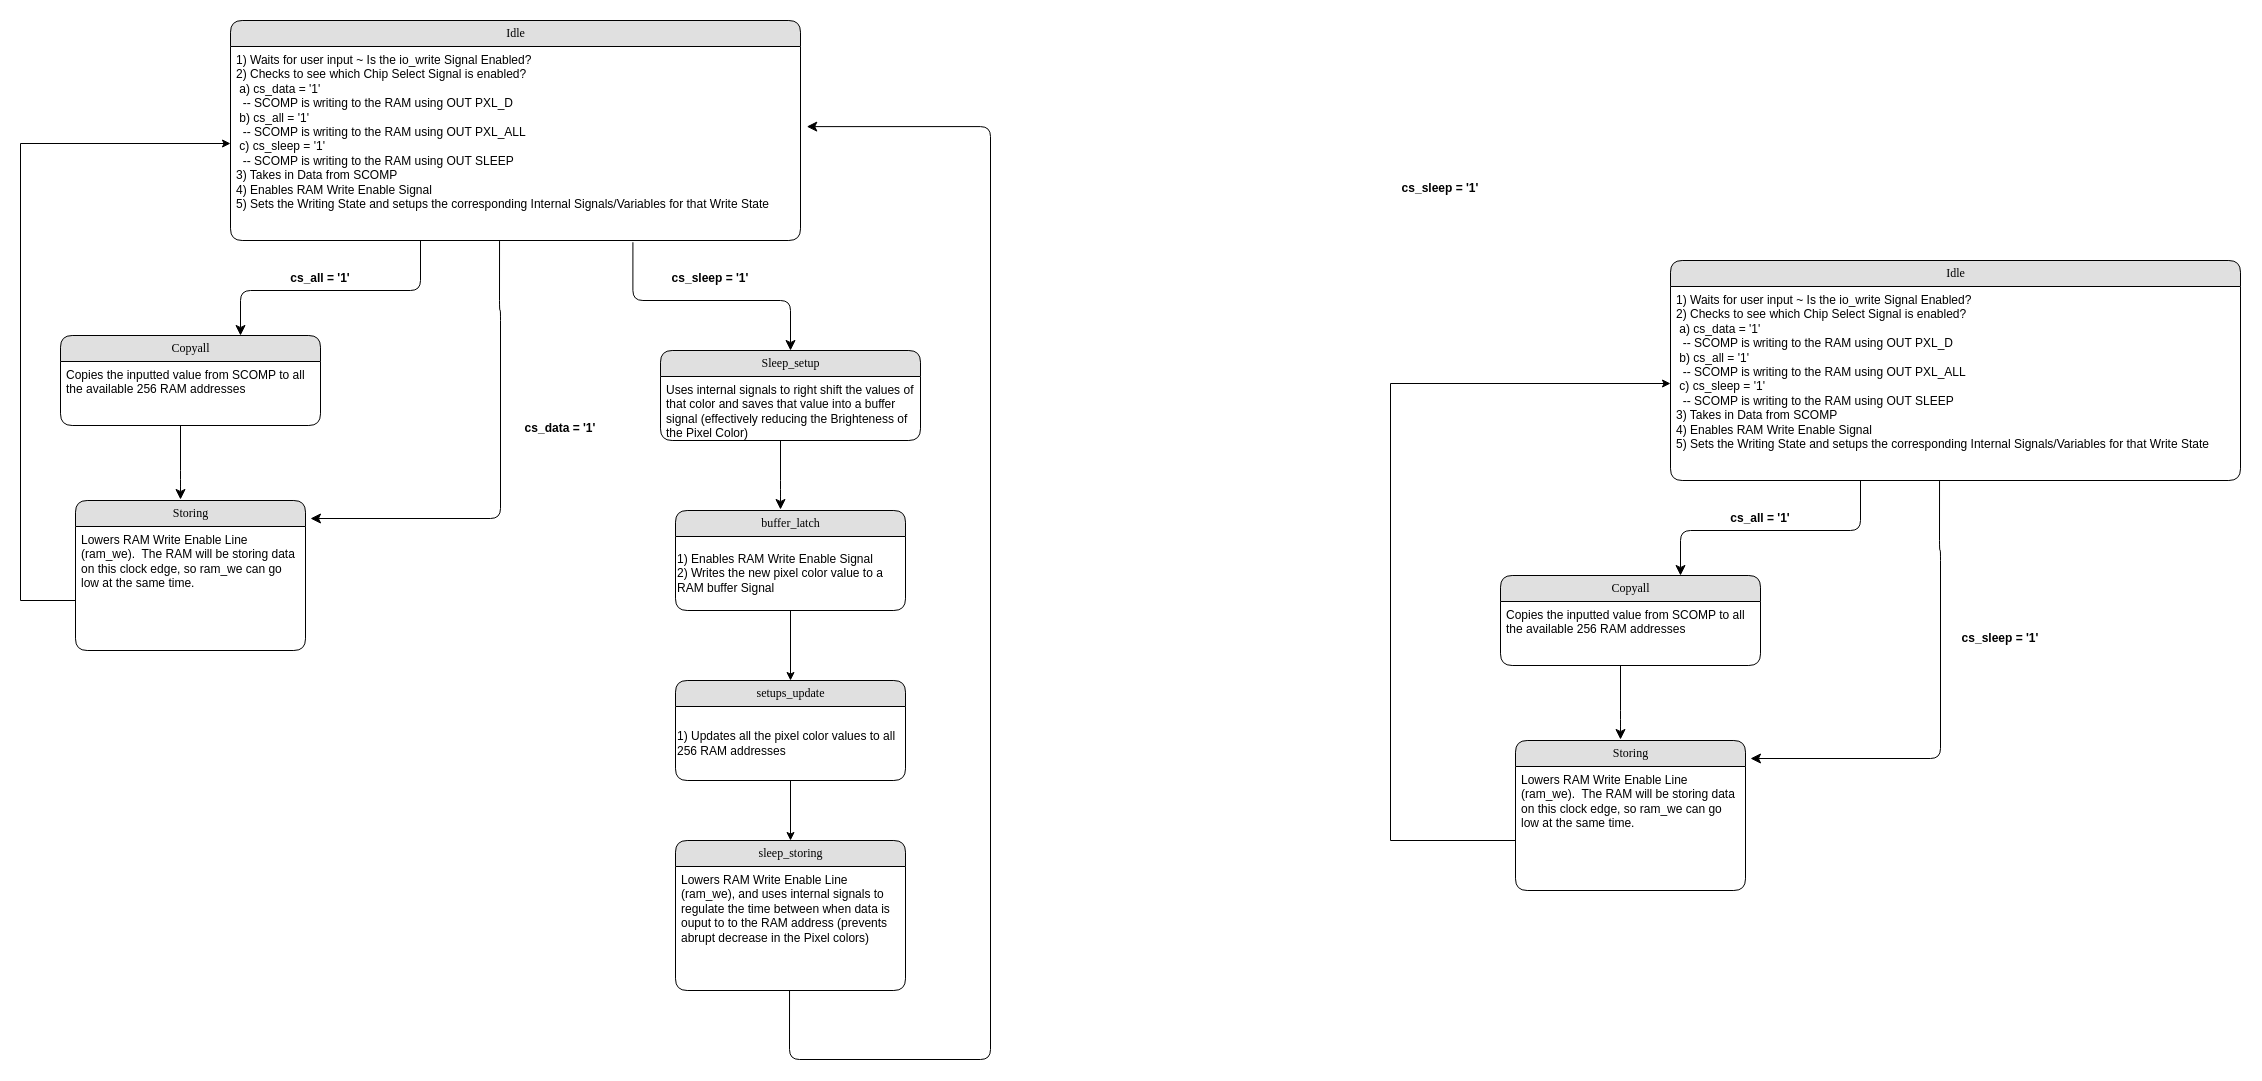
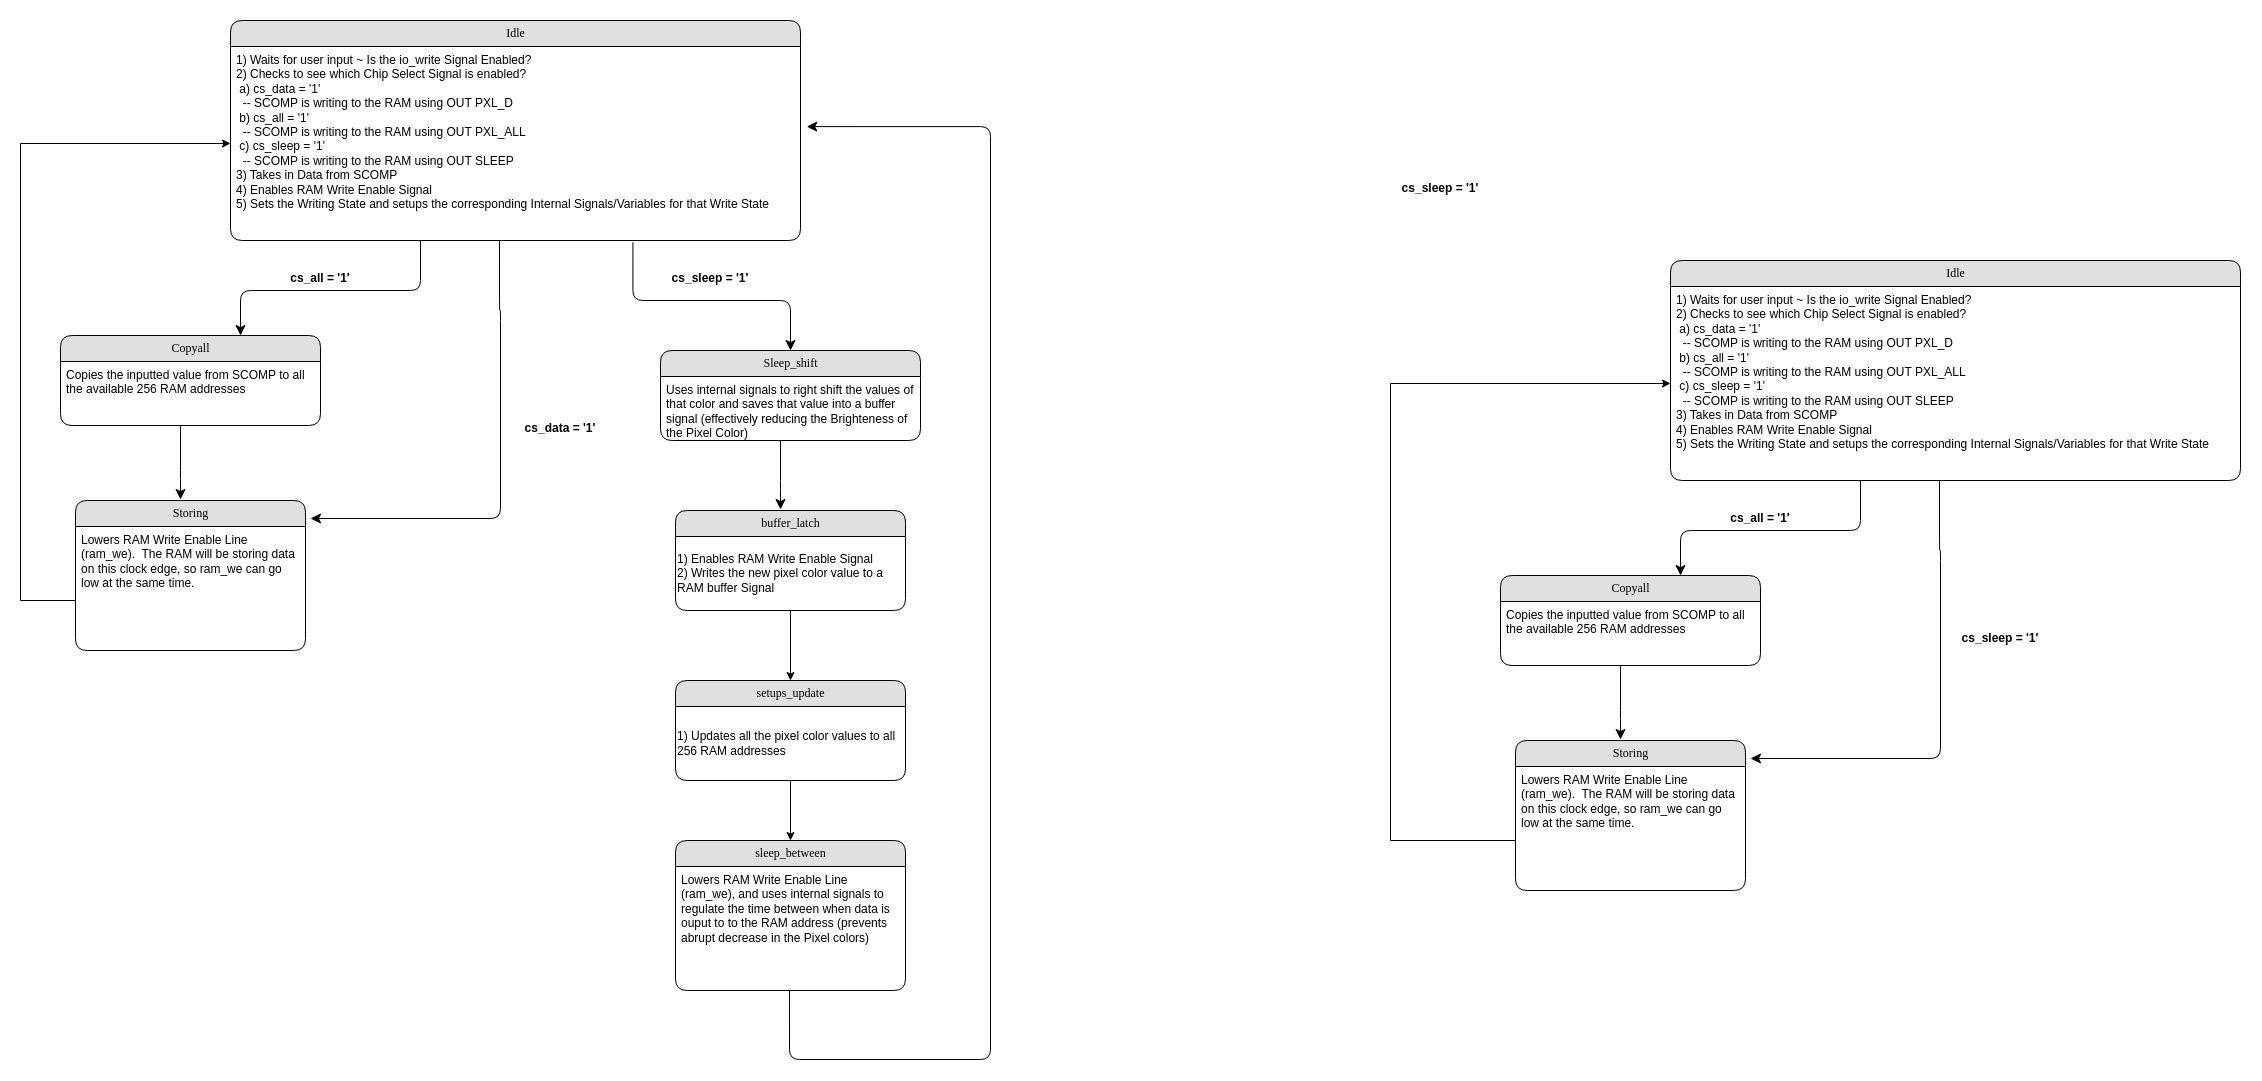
node "Sleep_setup": label "Sleep_setup" -> "Sleep_shift"
node "sleep_storing": label "sleep_storing" -> "sleep_between"
